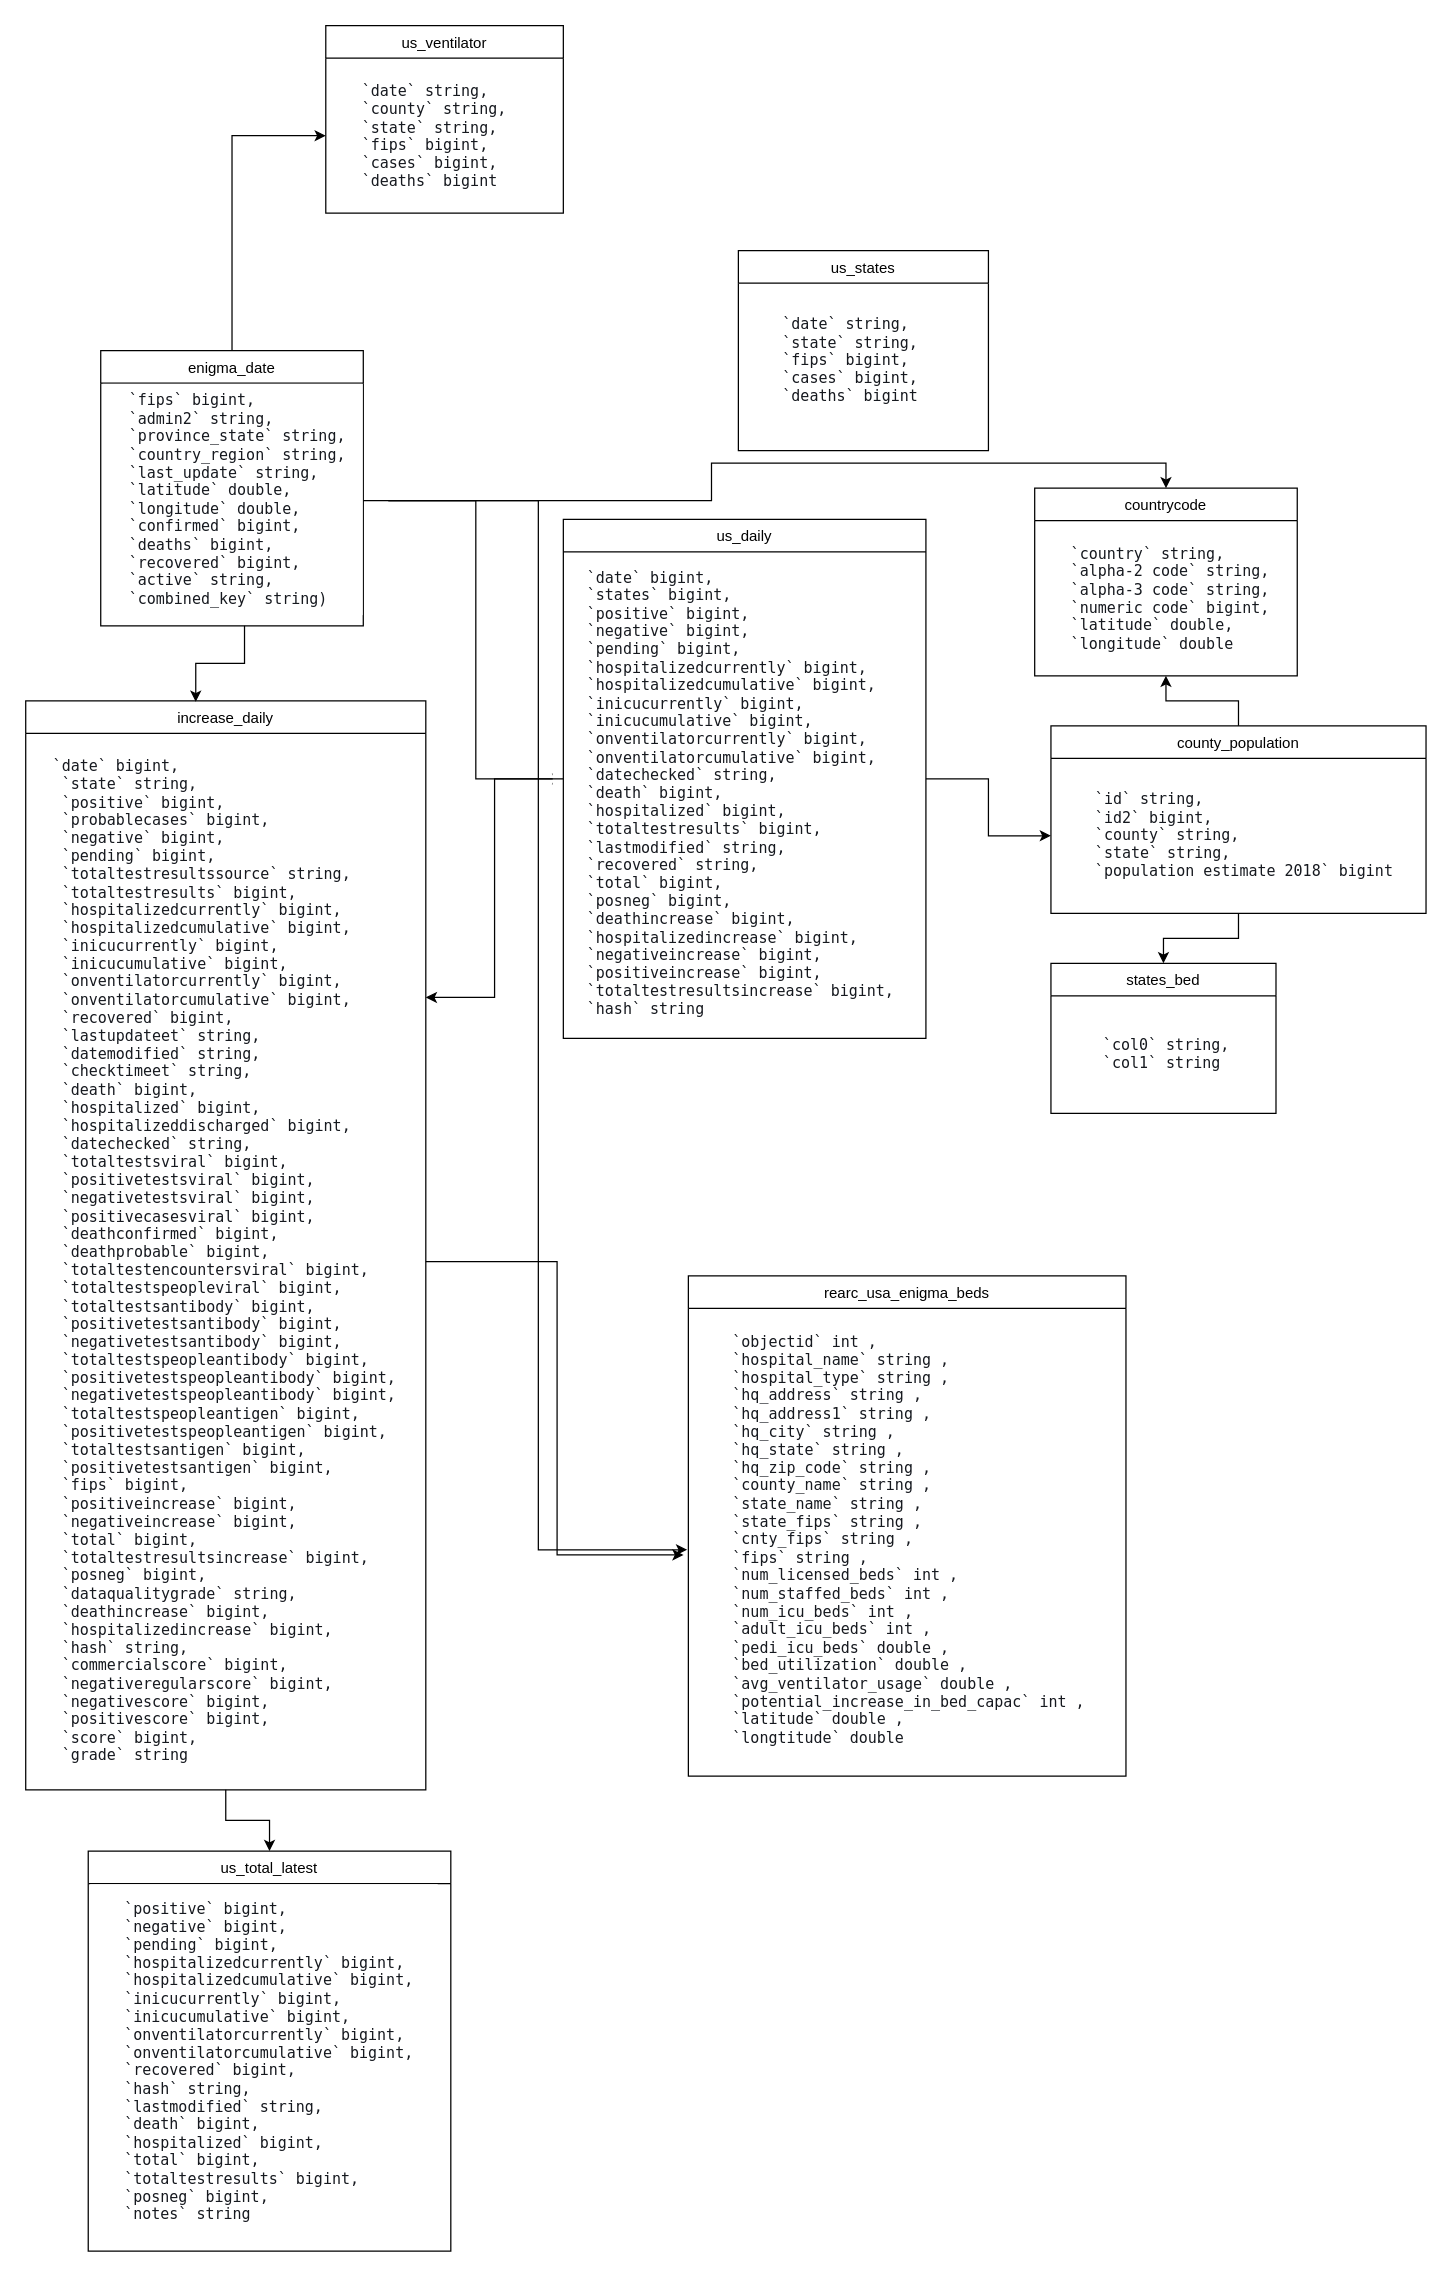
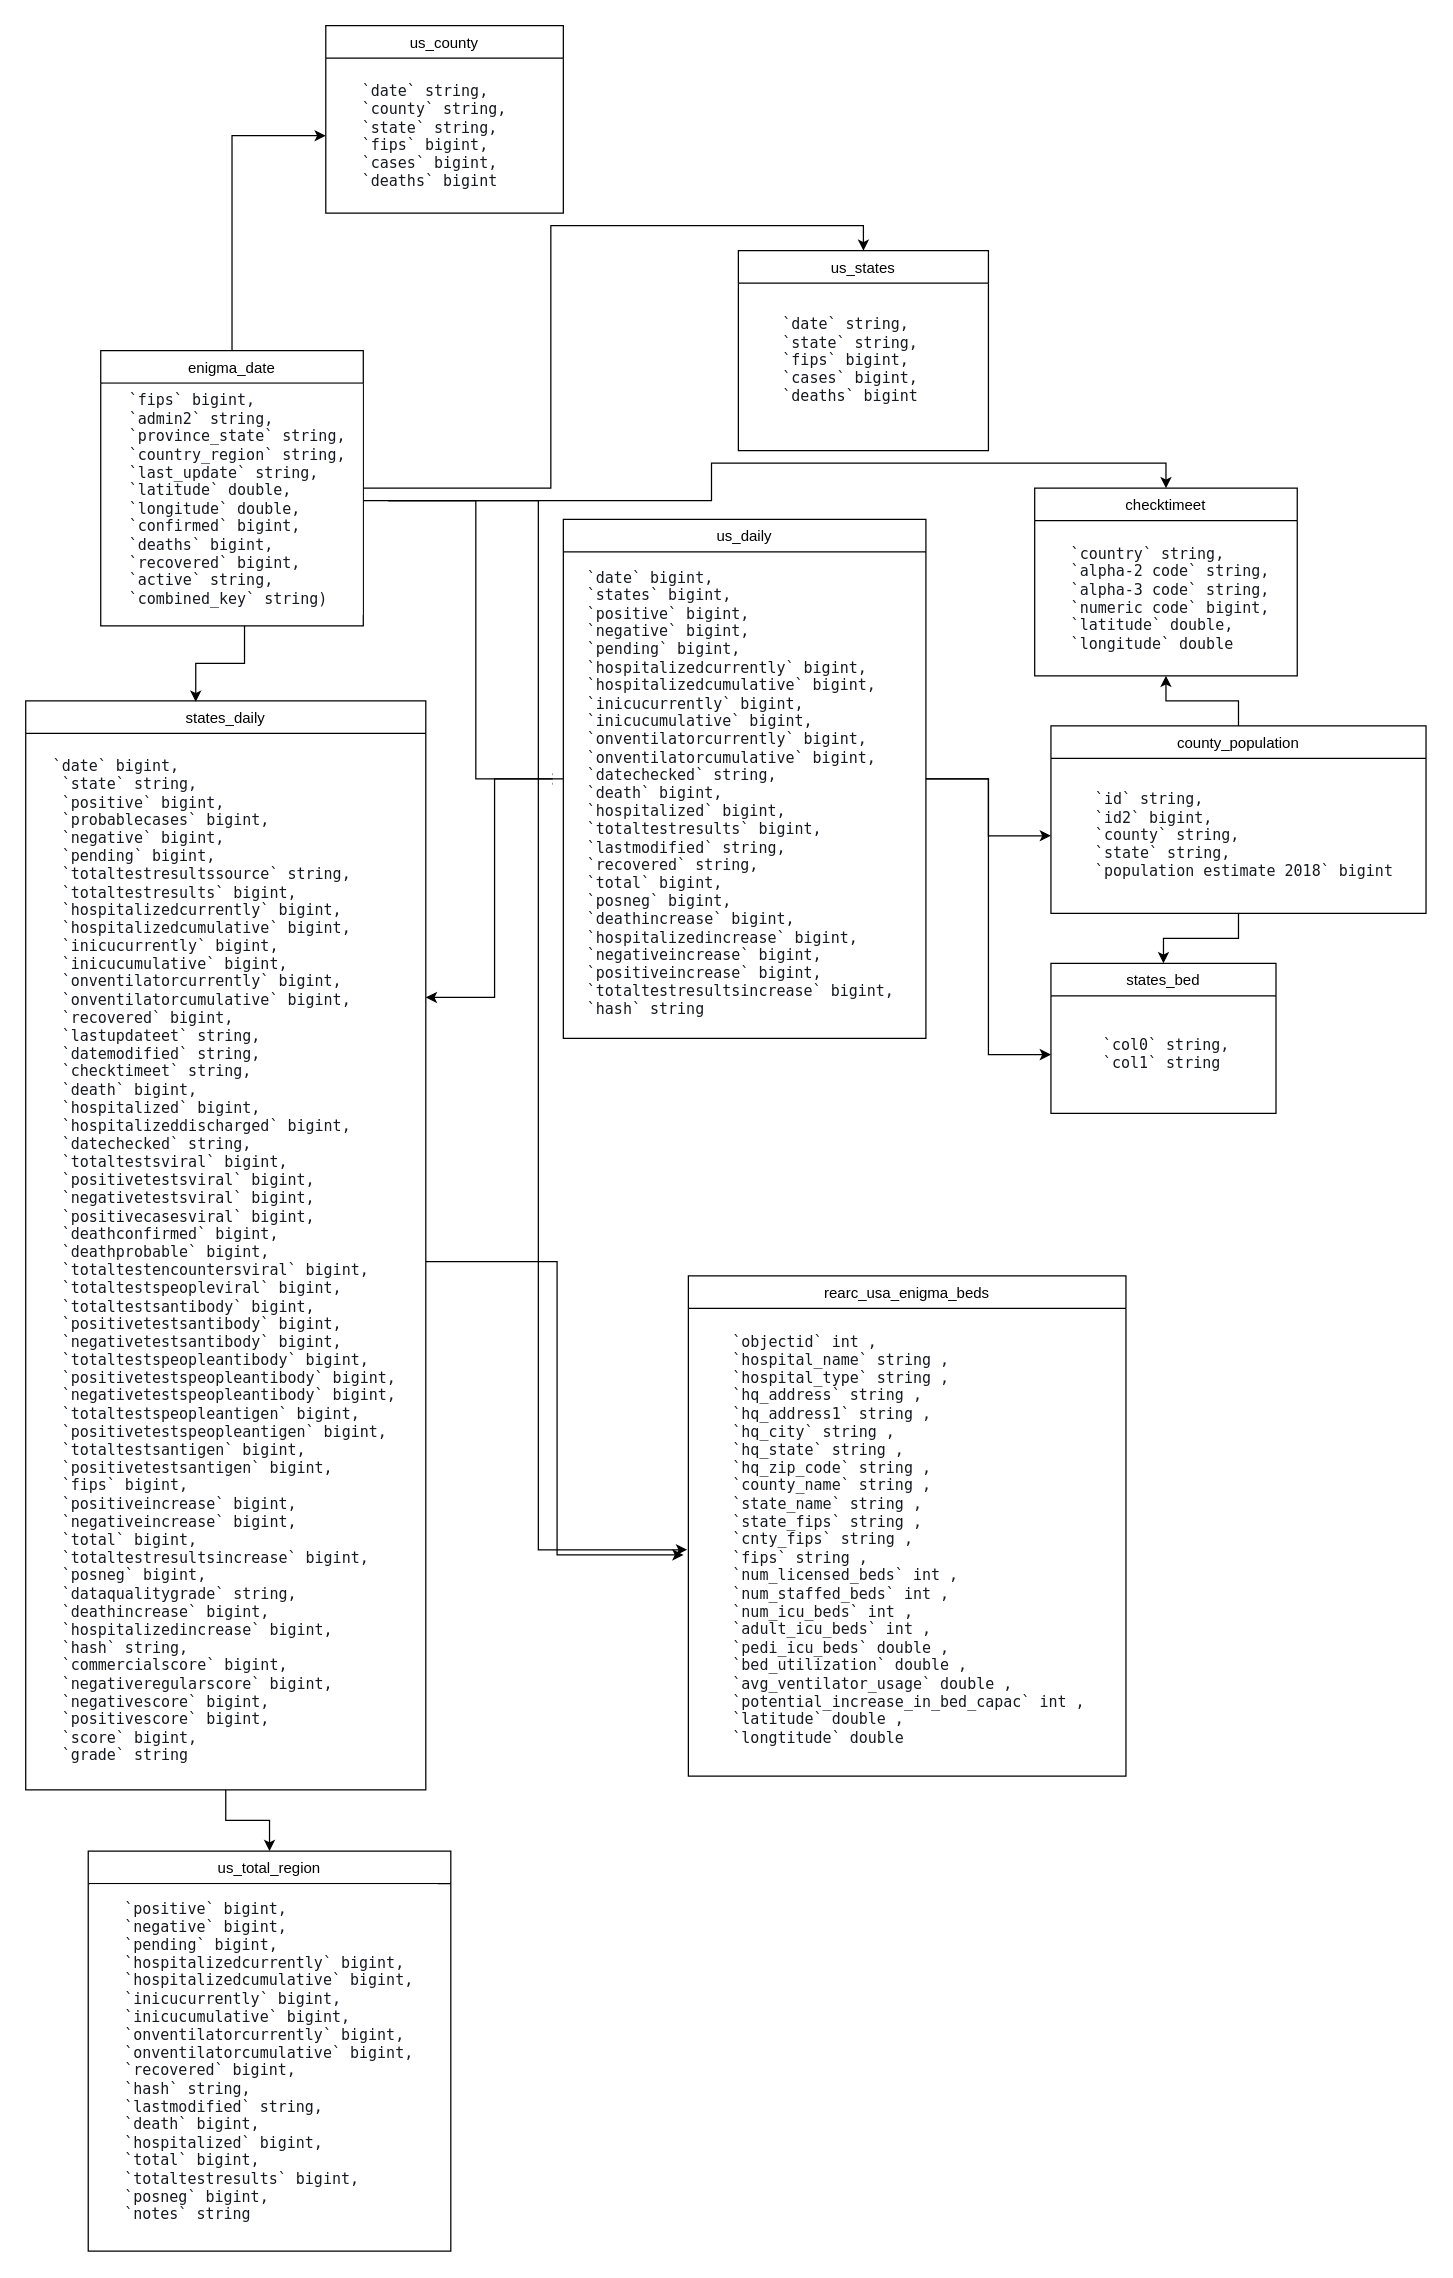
node "us_ventilator": label "us_ventilator" -> "us_county"
edge "enigma_date" -> "us_states": added
node "countrycode": label "countrycode" -> "checktimeet"
node "increase_daily": label "increase_daily" -> "states_daily"
edge "us_daily" -> "`col0` string, `col1` string": added
node "us_total_latest": label "us_total_latest" -> "us_total_region"
